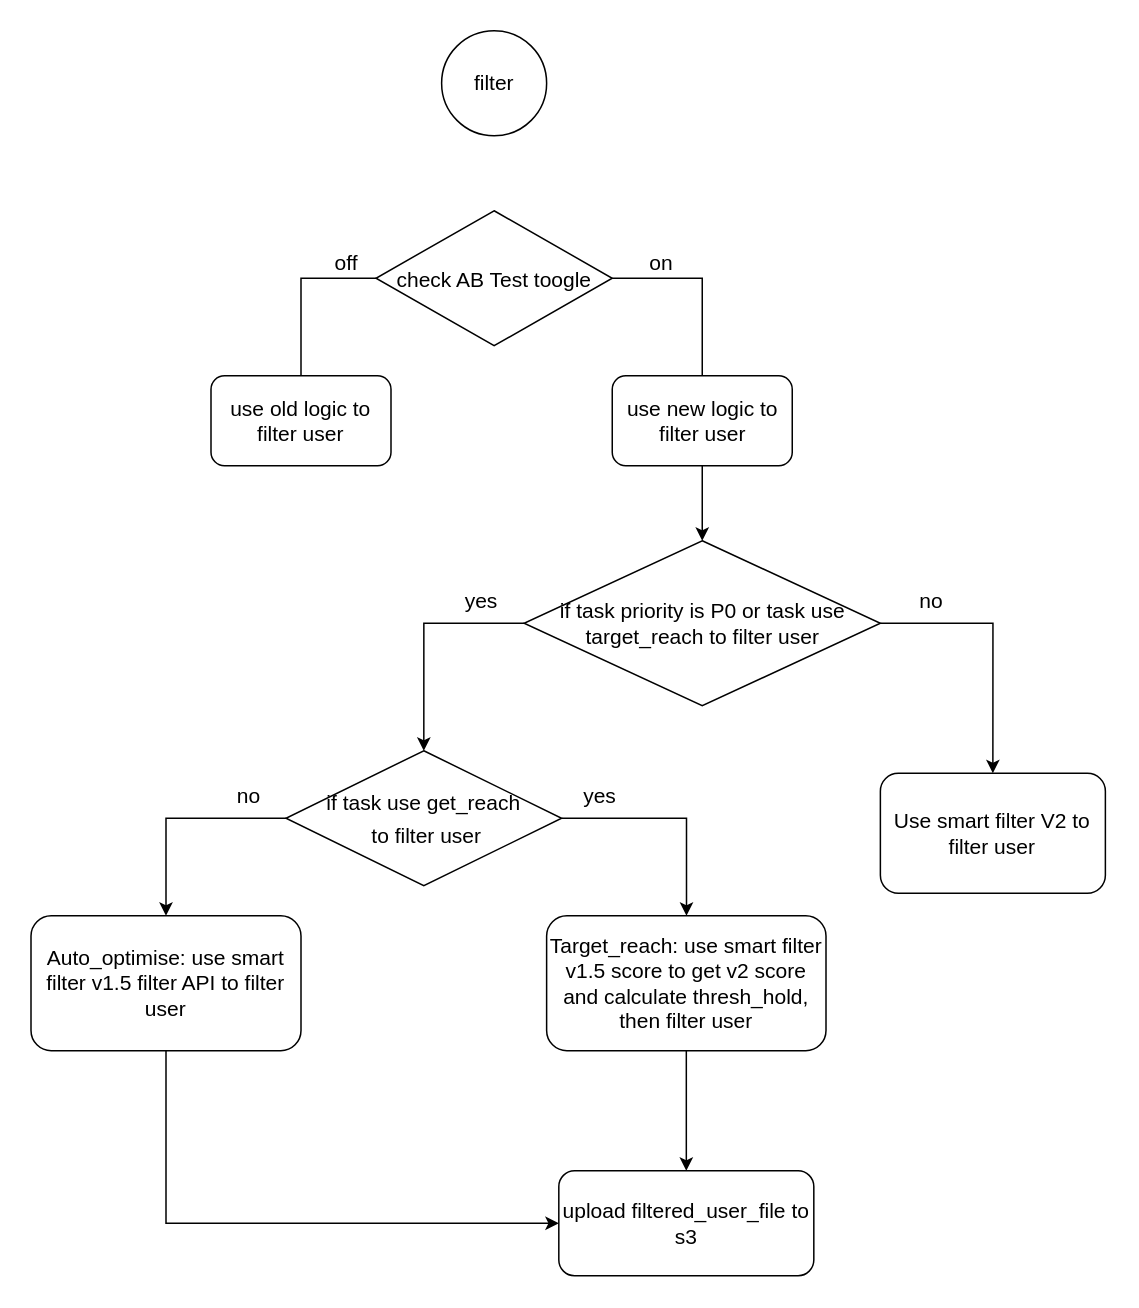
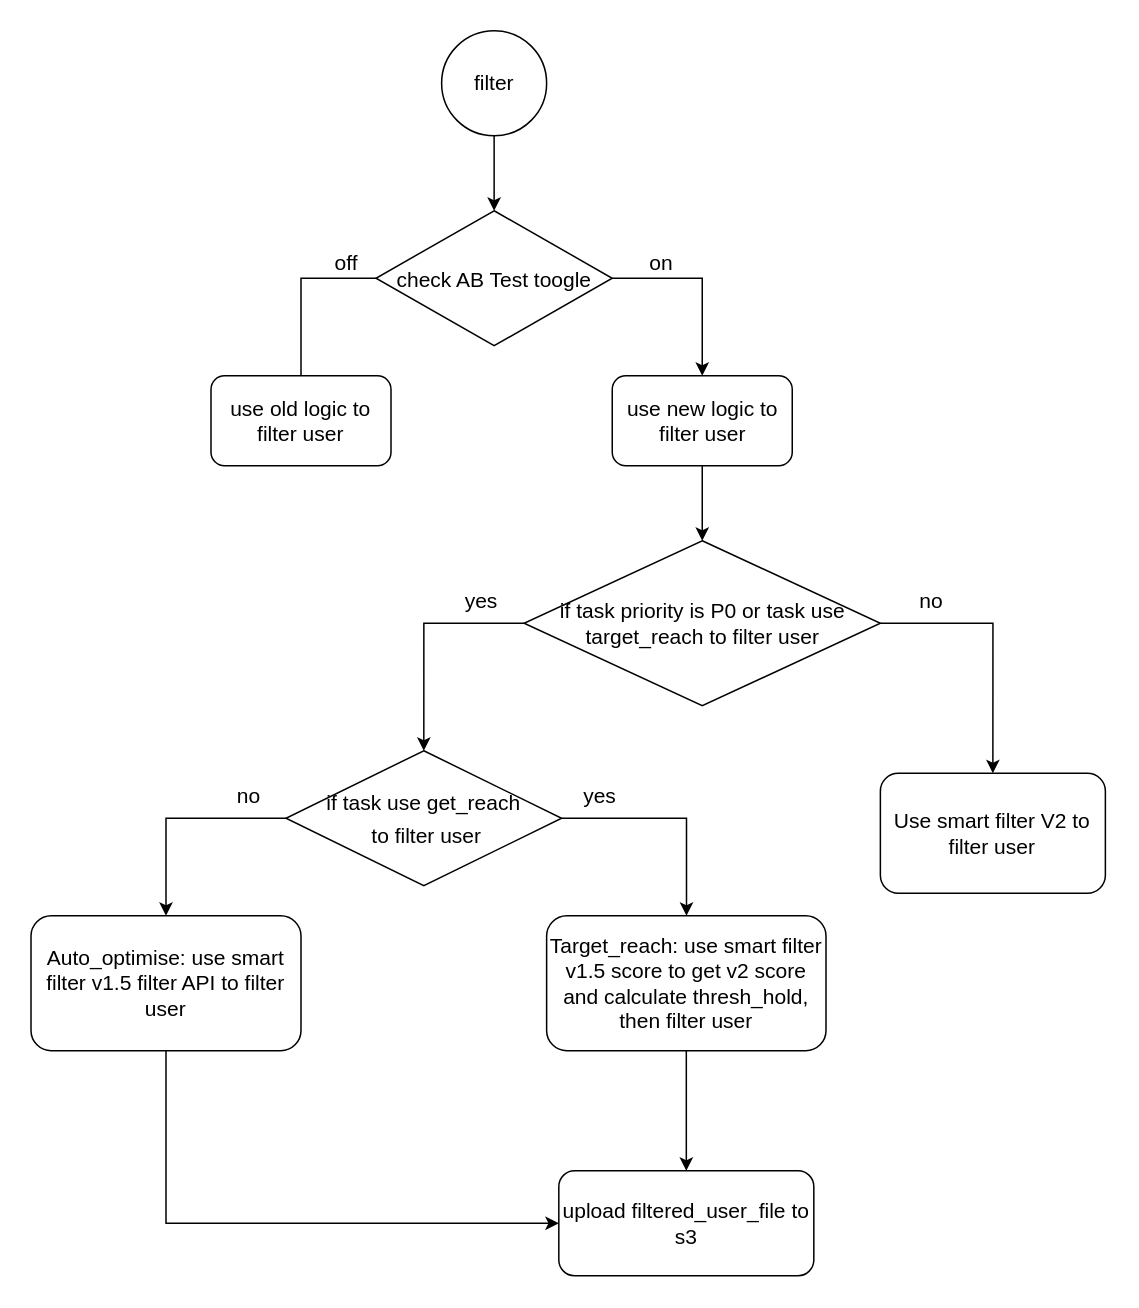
edge "filter" -> "check AB Test toogle": added
edge "check AB Test toogle" -- "use new logic to filter user": arrowhead none -> classic
